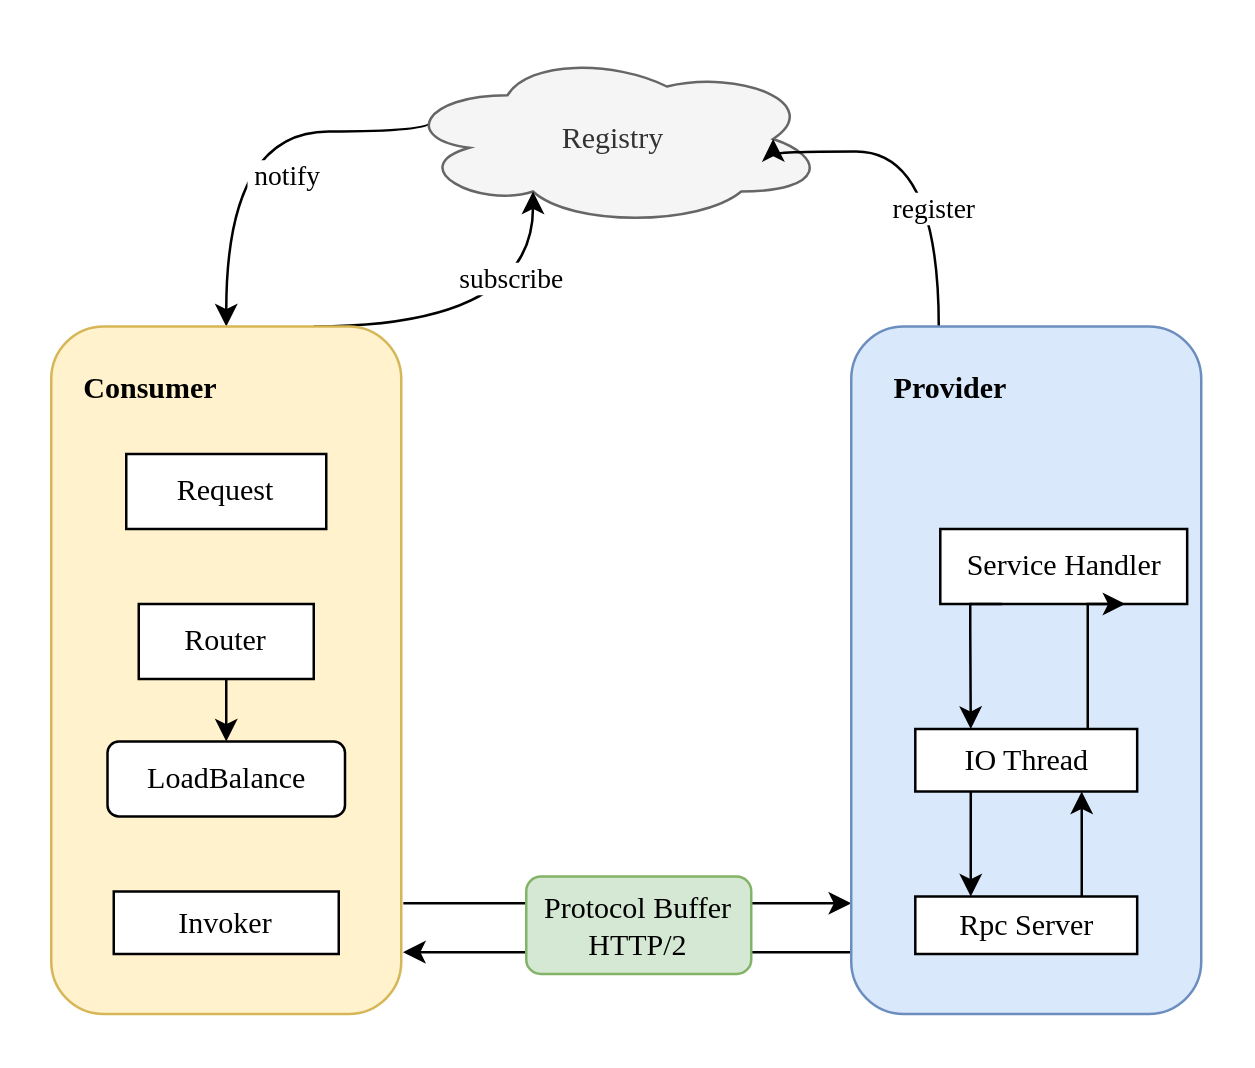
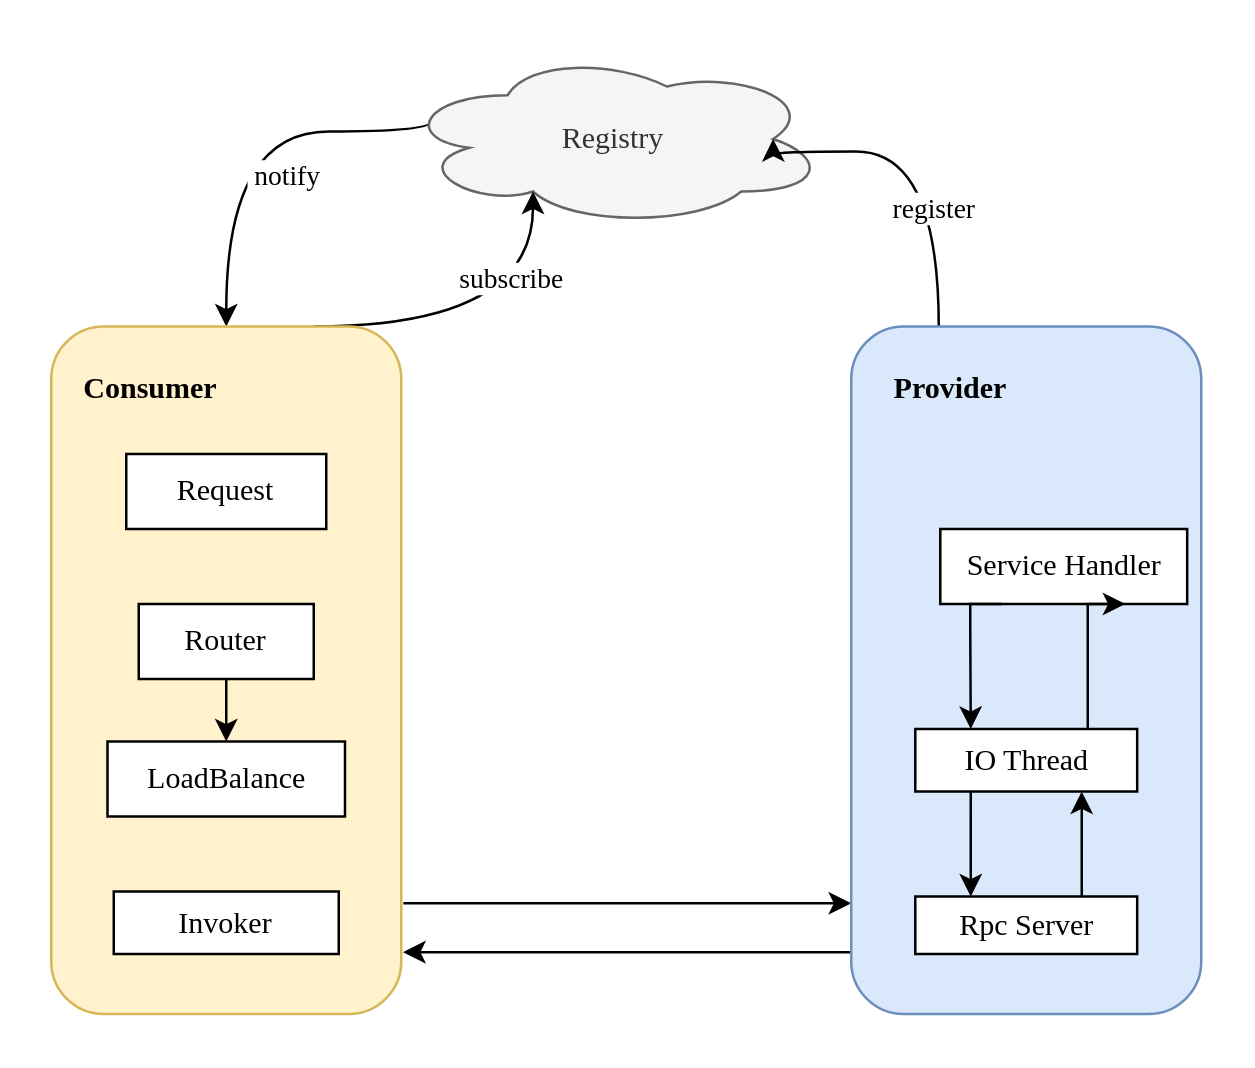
node "LoadBalance": shape rounded rectangle -> rectangle
node "Protocol Buffer HTTP/2": removed
